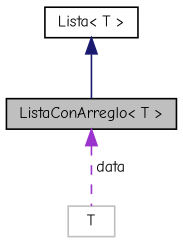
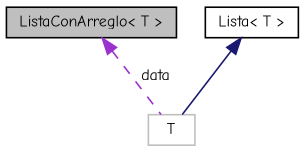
edge "ListaConArreglo< T >" -> "Lista< T >": now "T" -> "Lista< T >"
